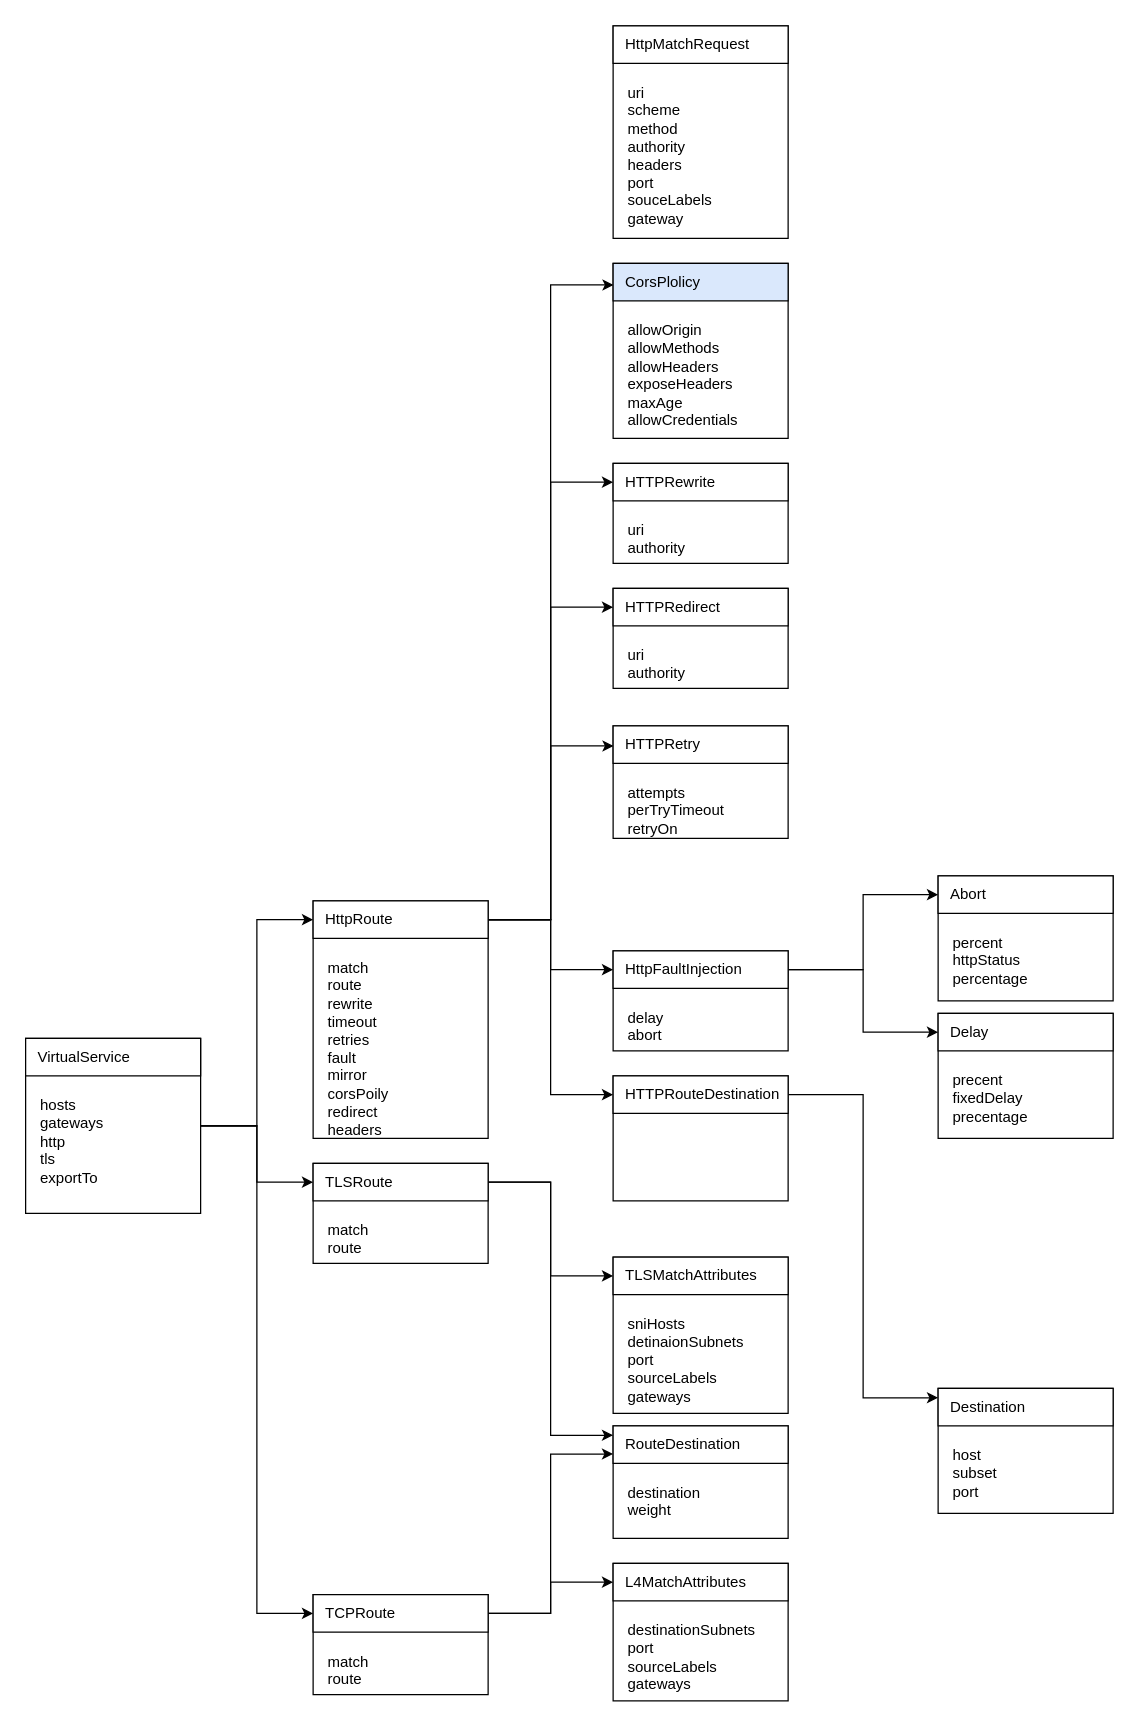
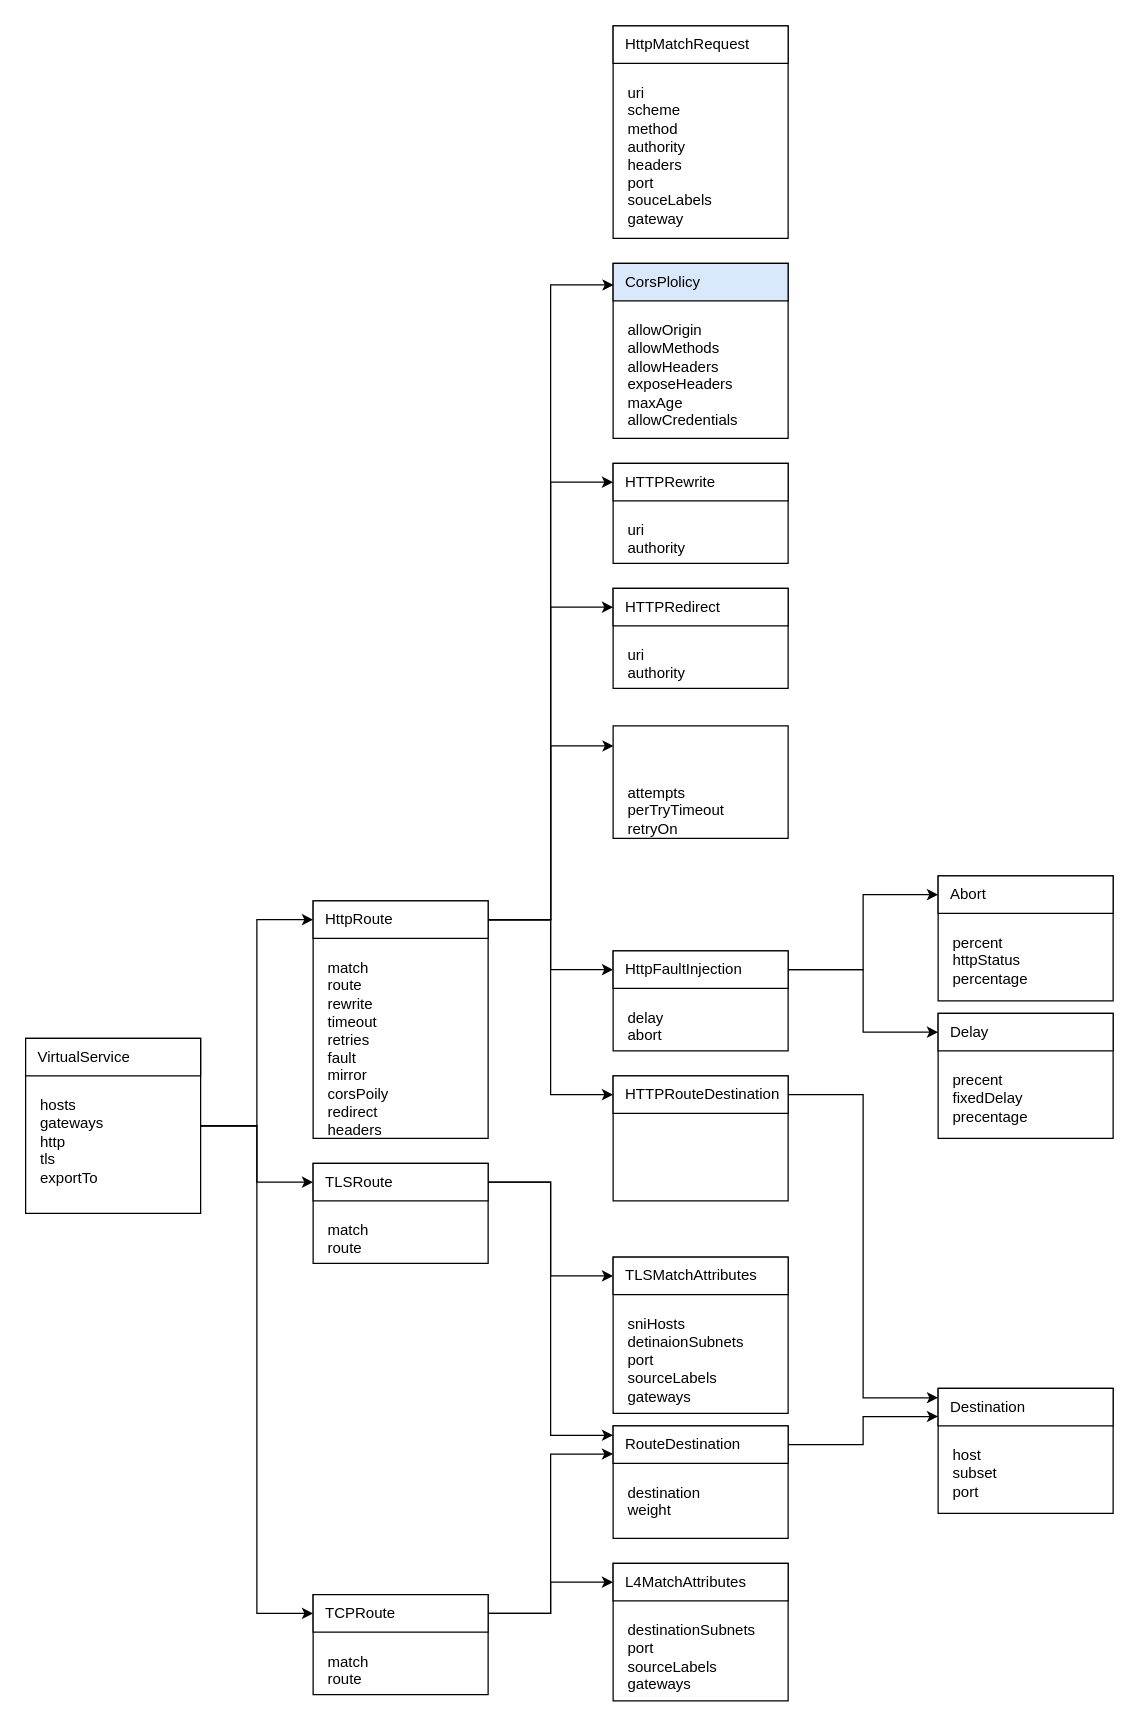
node "HTTPRetry": removed
edge "RouteDestination" -> "Destination": added
